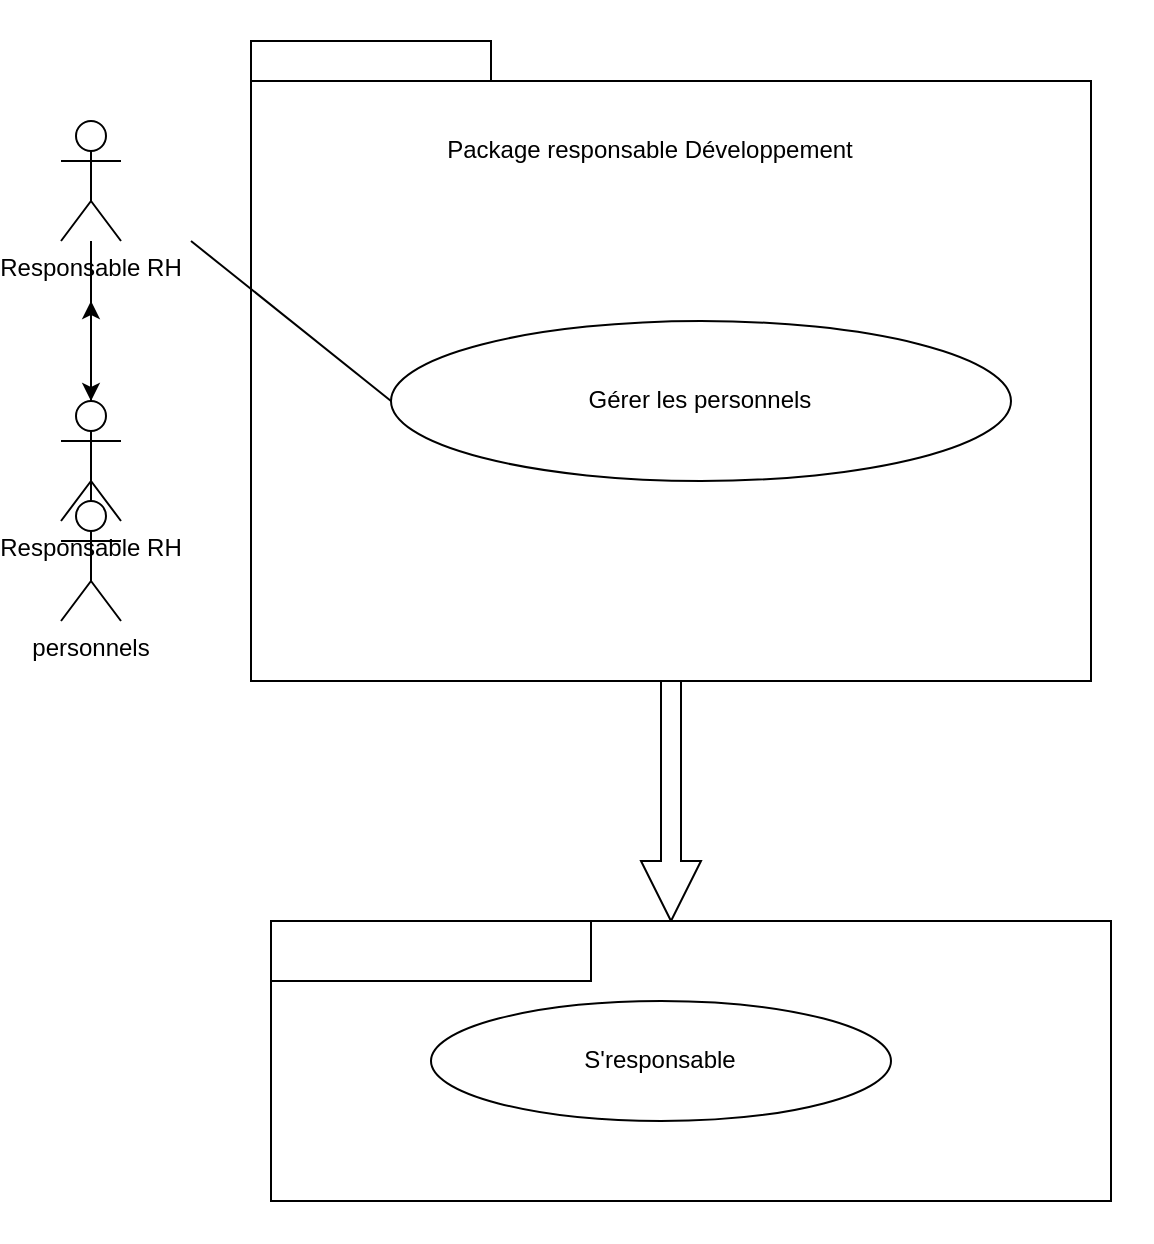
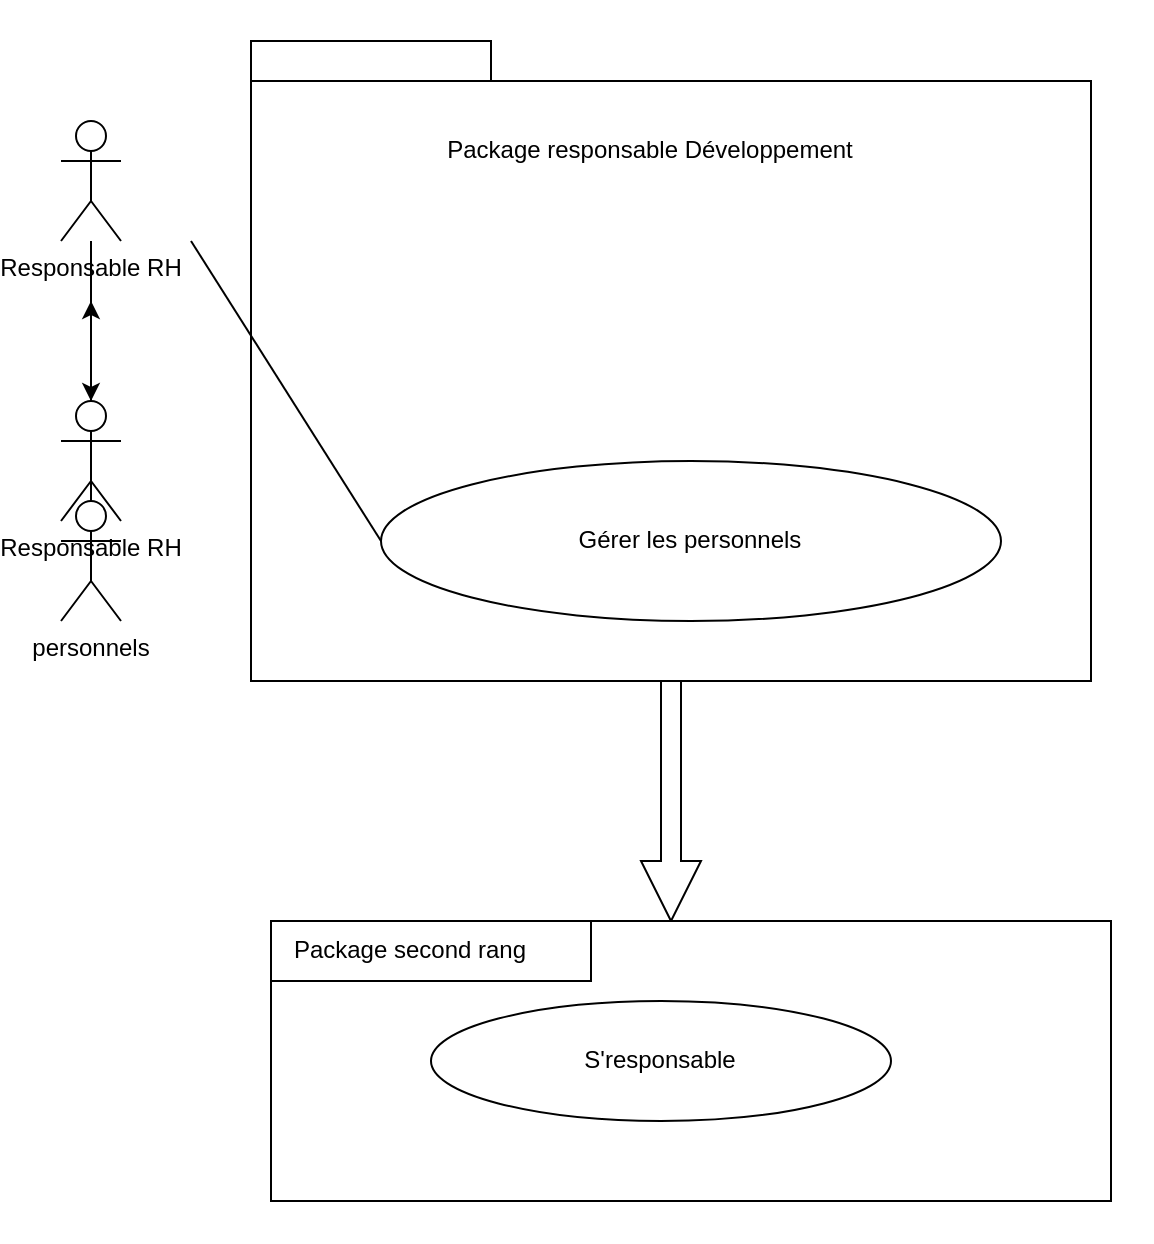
node "Gérer les personnels": moved (701, 401) -> (691, 541)
node "Package second rang": added
